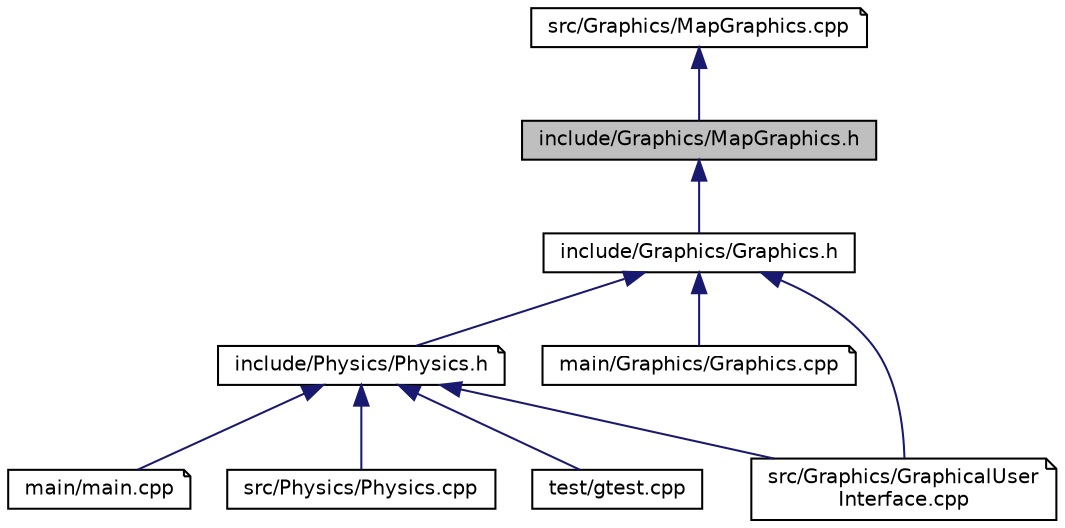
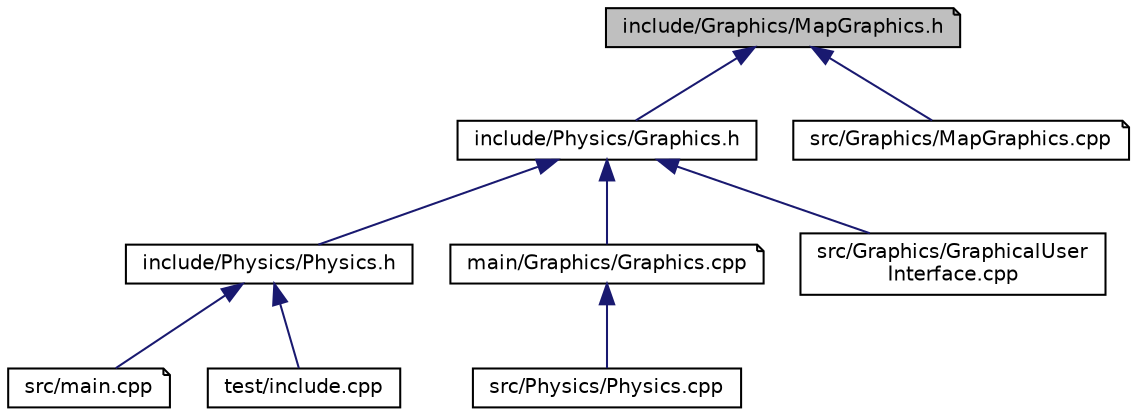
edge "include/Graphics/MapGraphics.h" -> "src/Graphics/MapGraphics.cpp": reversed
node "include/Graphics/MapGraphics.h": shape box -> note
node "include/Graphics/Graphics.h": label "include/Graphics/Graphics.h" -> "include/Physics/Graphics.h"
node "include/Physics/Physics.h": shape note -> box
edge "src/Graphics/GraphicalUser Interface.cpp" -> "include/Physics/Physics.h": removed
edge "src/Physics/Physics.cpp" -> "include/Physics/Physics.h": now "src/Physics/Physics.cpp" -> "main/Graphics/Graphics.cpp"
node "main/main.cpp": label "main/main.cpp" -> "src/main.cpp"
node "test/gtest.cpp": label "test/gtest.cpp" -> "test/include.cpp"
node "src/Graphics/GraphicalUser Interface.cpp": shape note -> box
